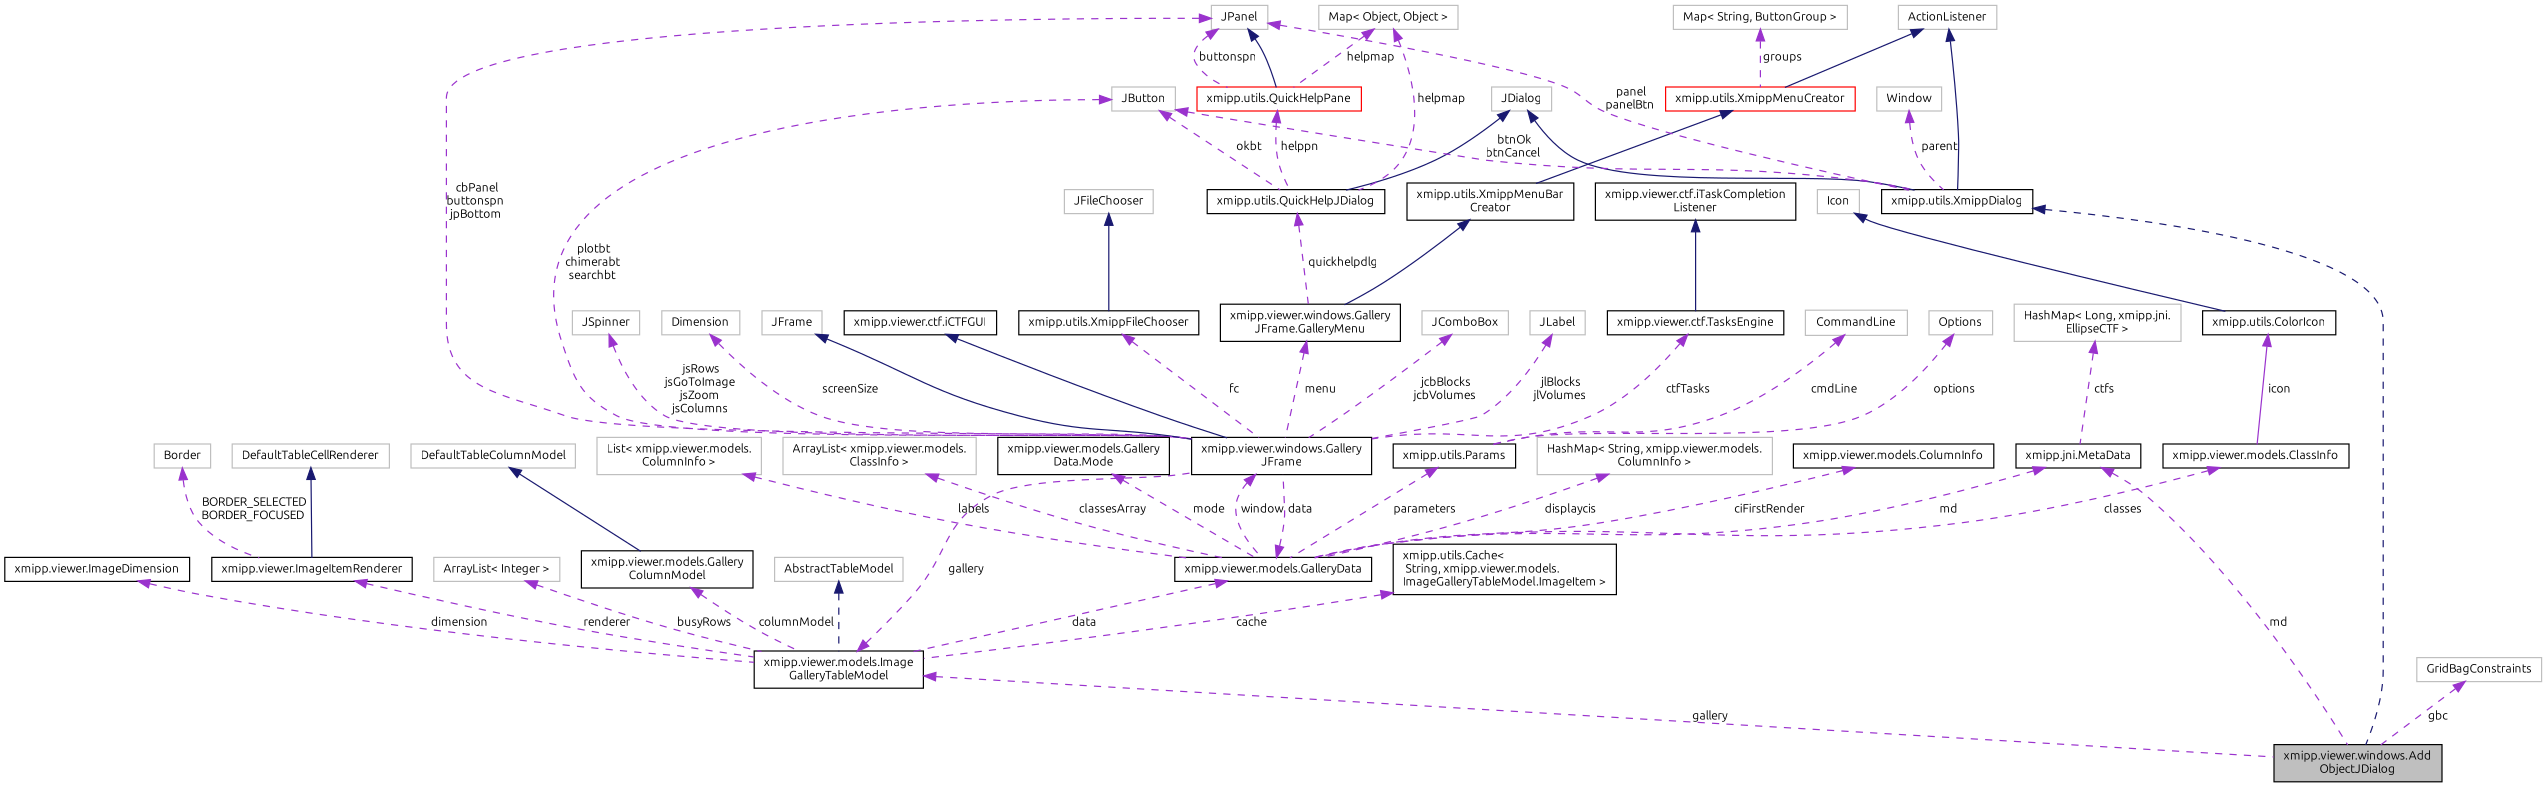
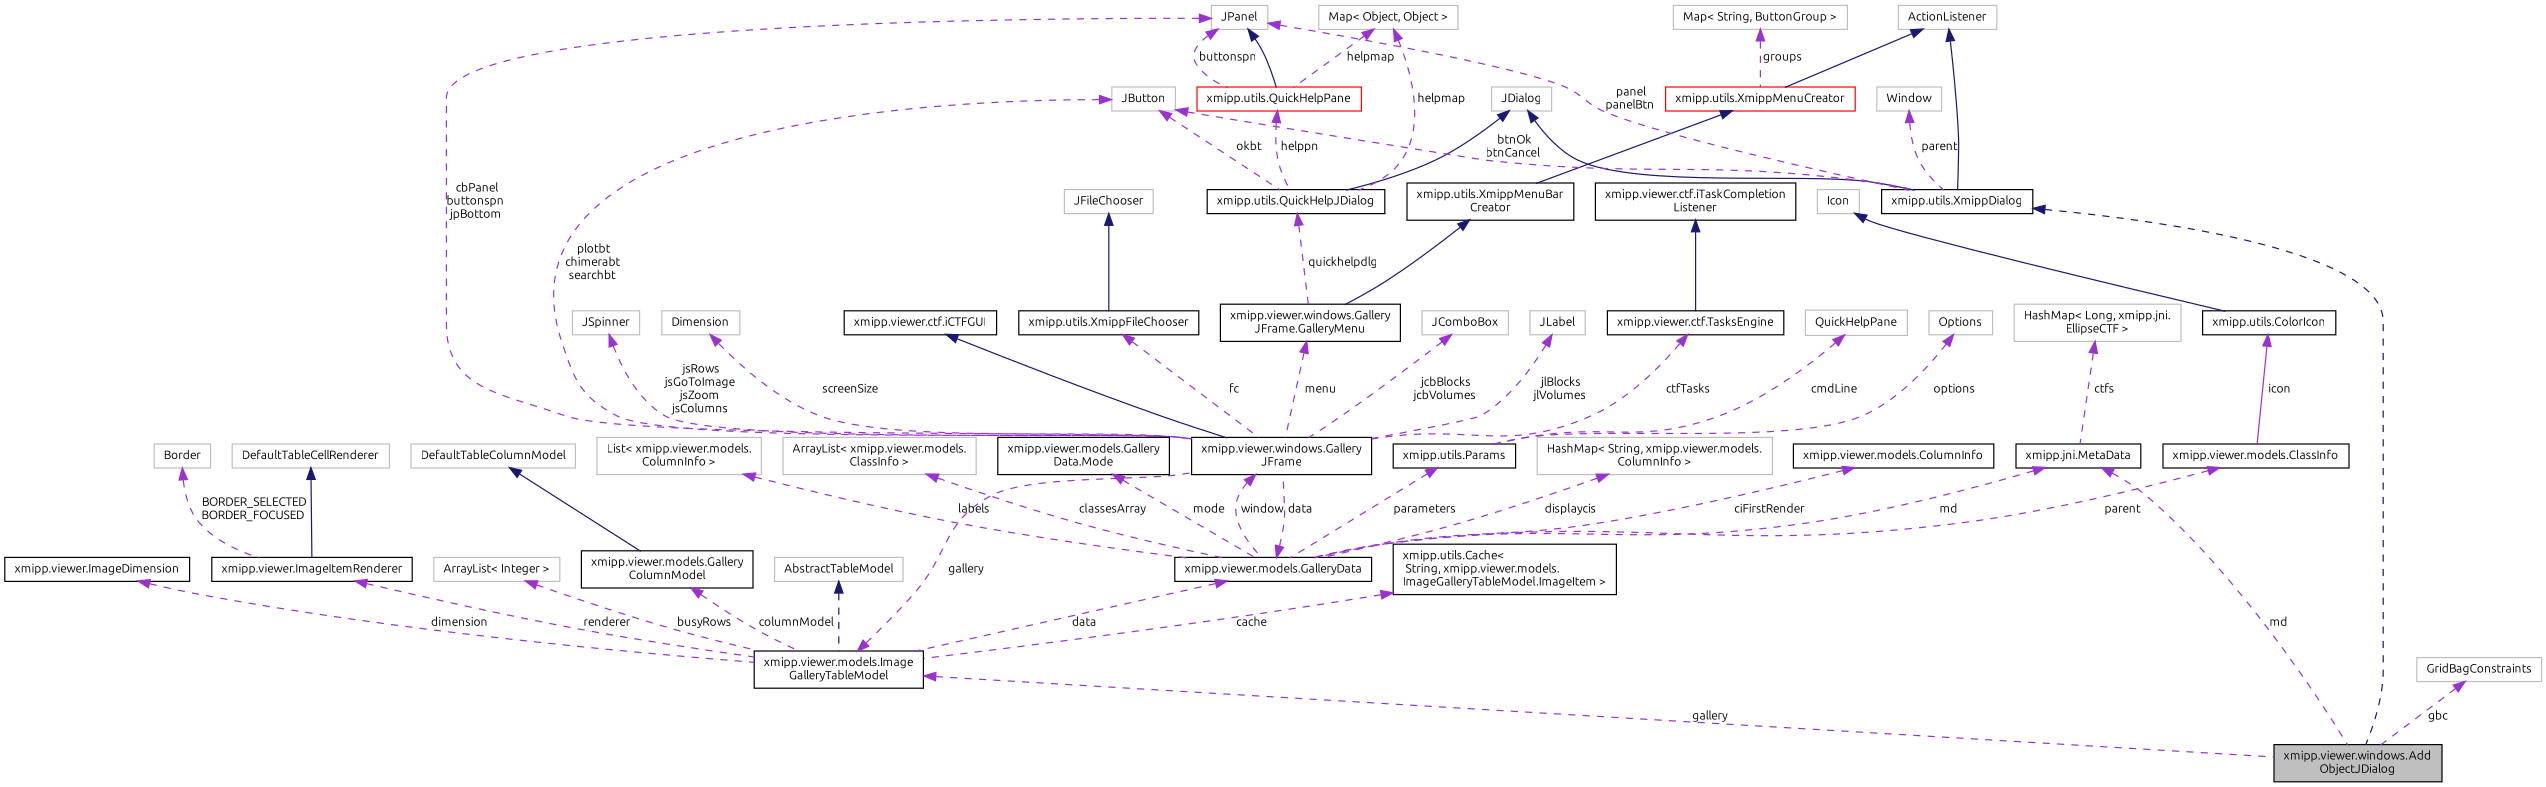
node "JFrame": removed
node "CommandLine": label "CommandLine" -> "QuickHelpPane"
edge "xmipp.viewer.models.GalleryData" -> "xmipp.viewer.models.ClassInfo": label " classes" -> " parent"
